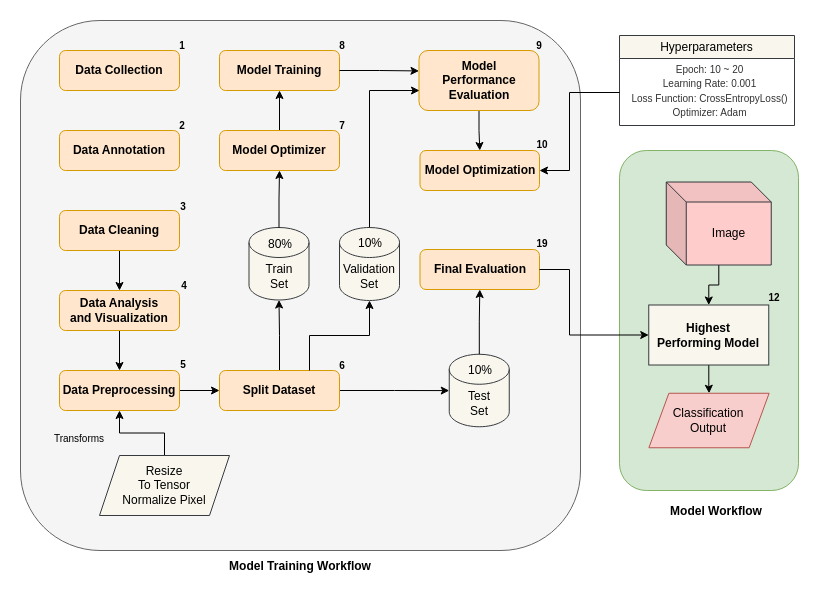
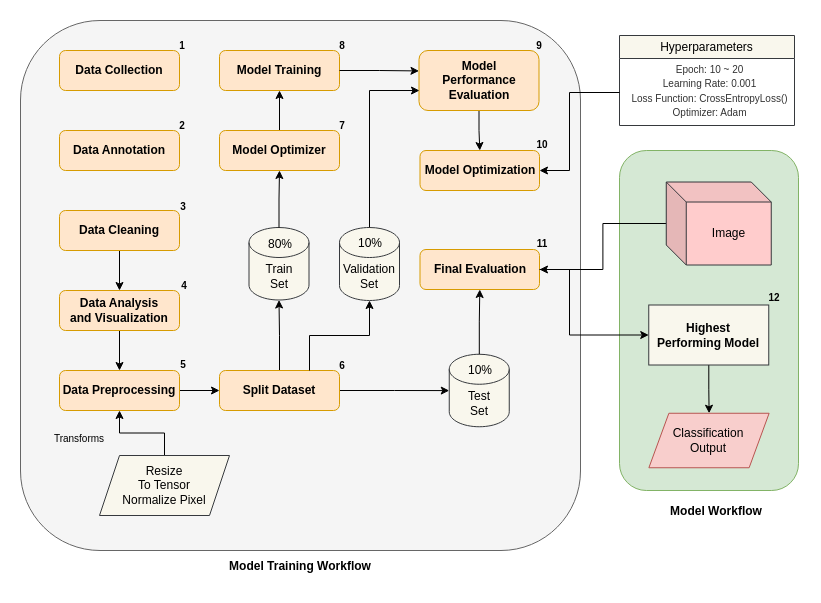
node "19": label "19" -> "11"
edge "Image" -> "Highest Performing Model": now "Image" -> "Final Evaluation"
node "Classification Output": moved (709, 421) -> (709, 441)
